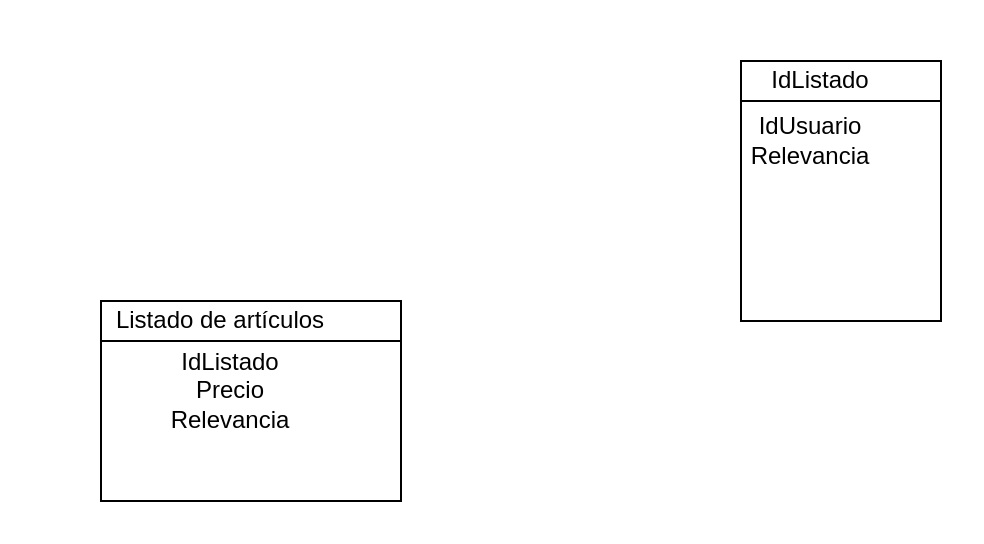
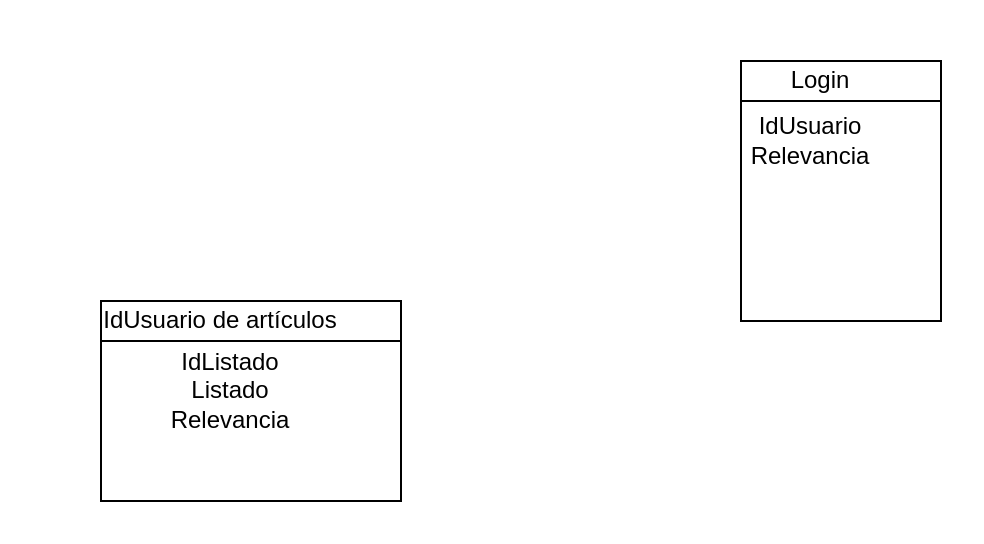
node "IdListado": label "IdListado" -> "Login"
node "Listado de artículos": label "Listado de artículos" -> "IdUsuario de artículos"
node "IdListado Precio Relevancia": label "IdListado Precio Relevancia" -> "IdListado Listado Relevancia"
